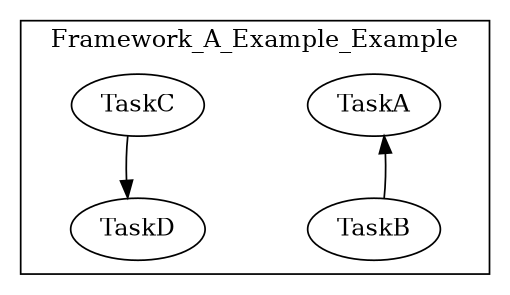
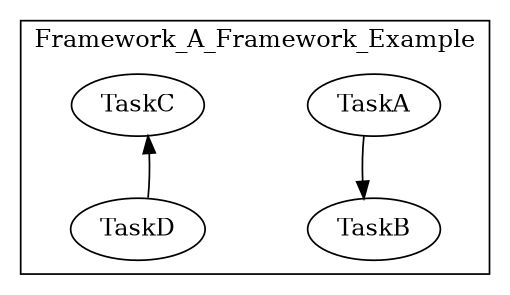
cluster "Framework_A_Example_Example": label "Framework_A_Example_Example" -> "Framework_A_Framework_Example"
edge "TaskC" -> "TaskD": reversed
edge "TaskB" -> "TaskA": reversed
